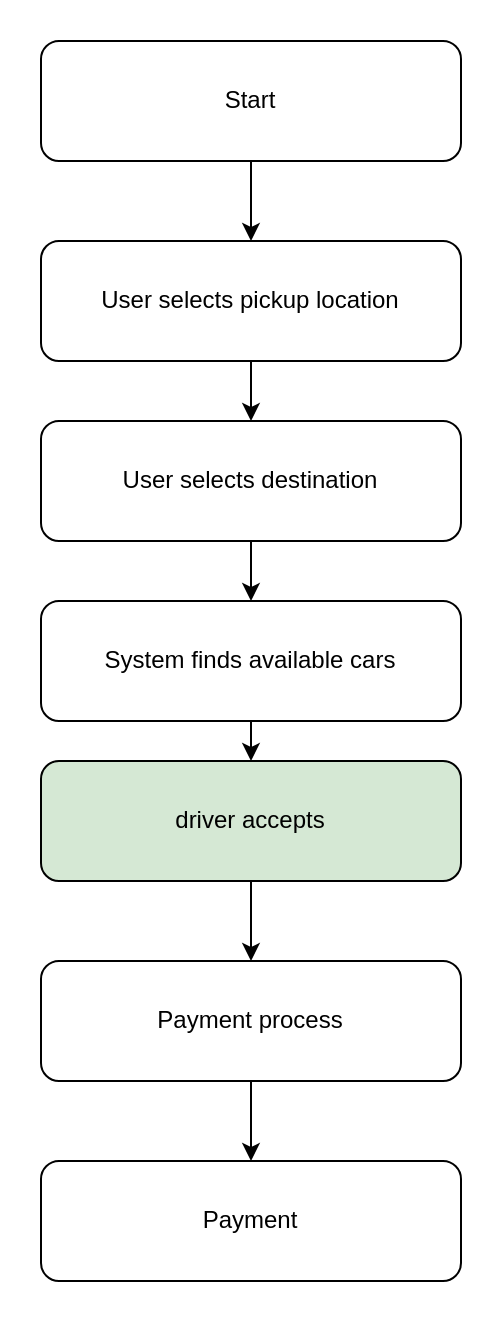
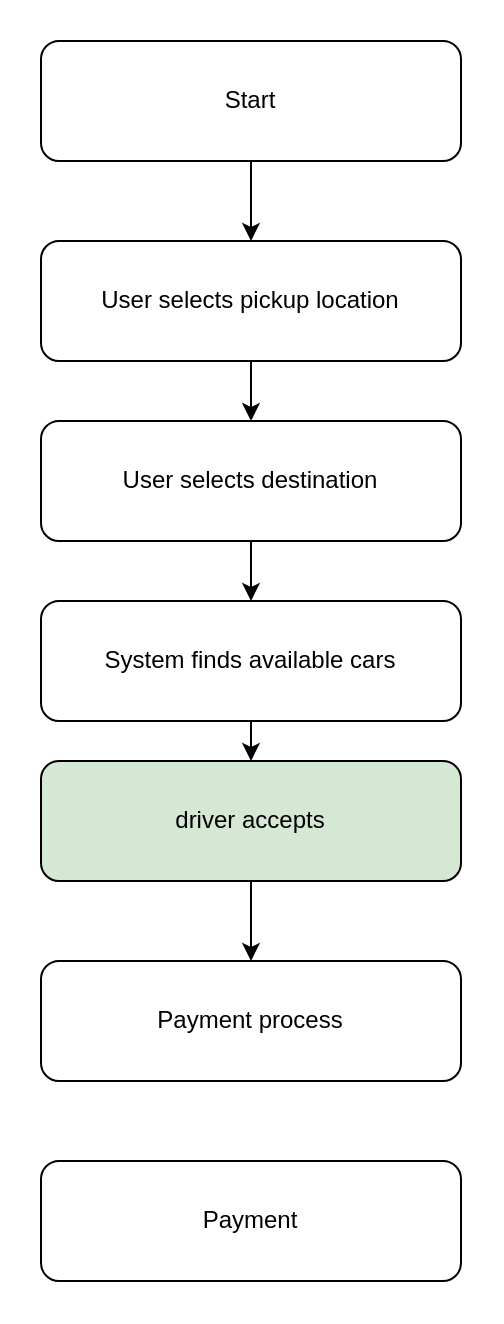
edge "Payment process" -> "Payment": removed
